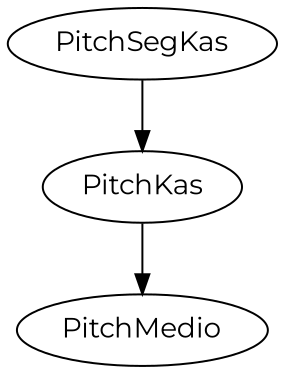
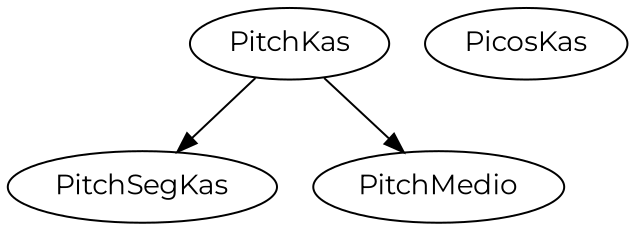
node "PicosKas": added
edge "PitchSegKas" -> "PitchKas": reversed
